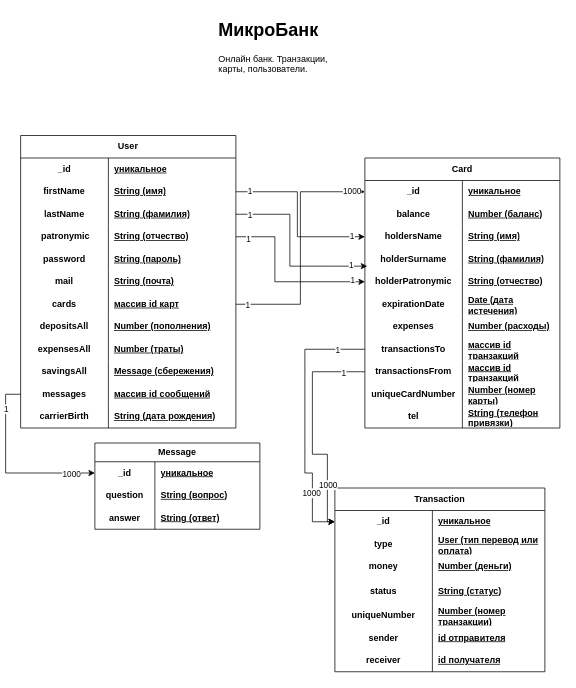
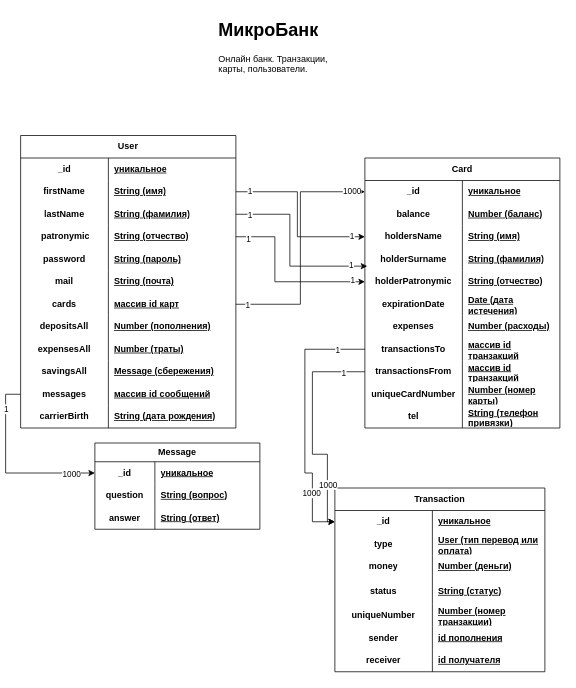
node "id отправителя": label "id отправителя" -> "id пополнения"
